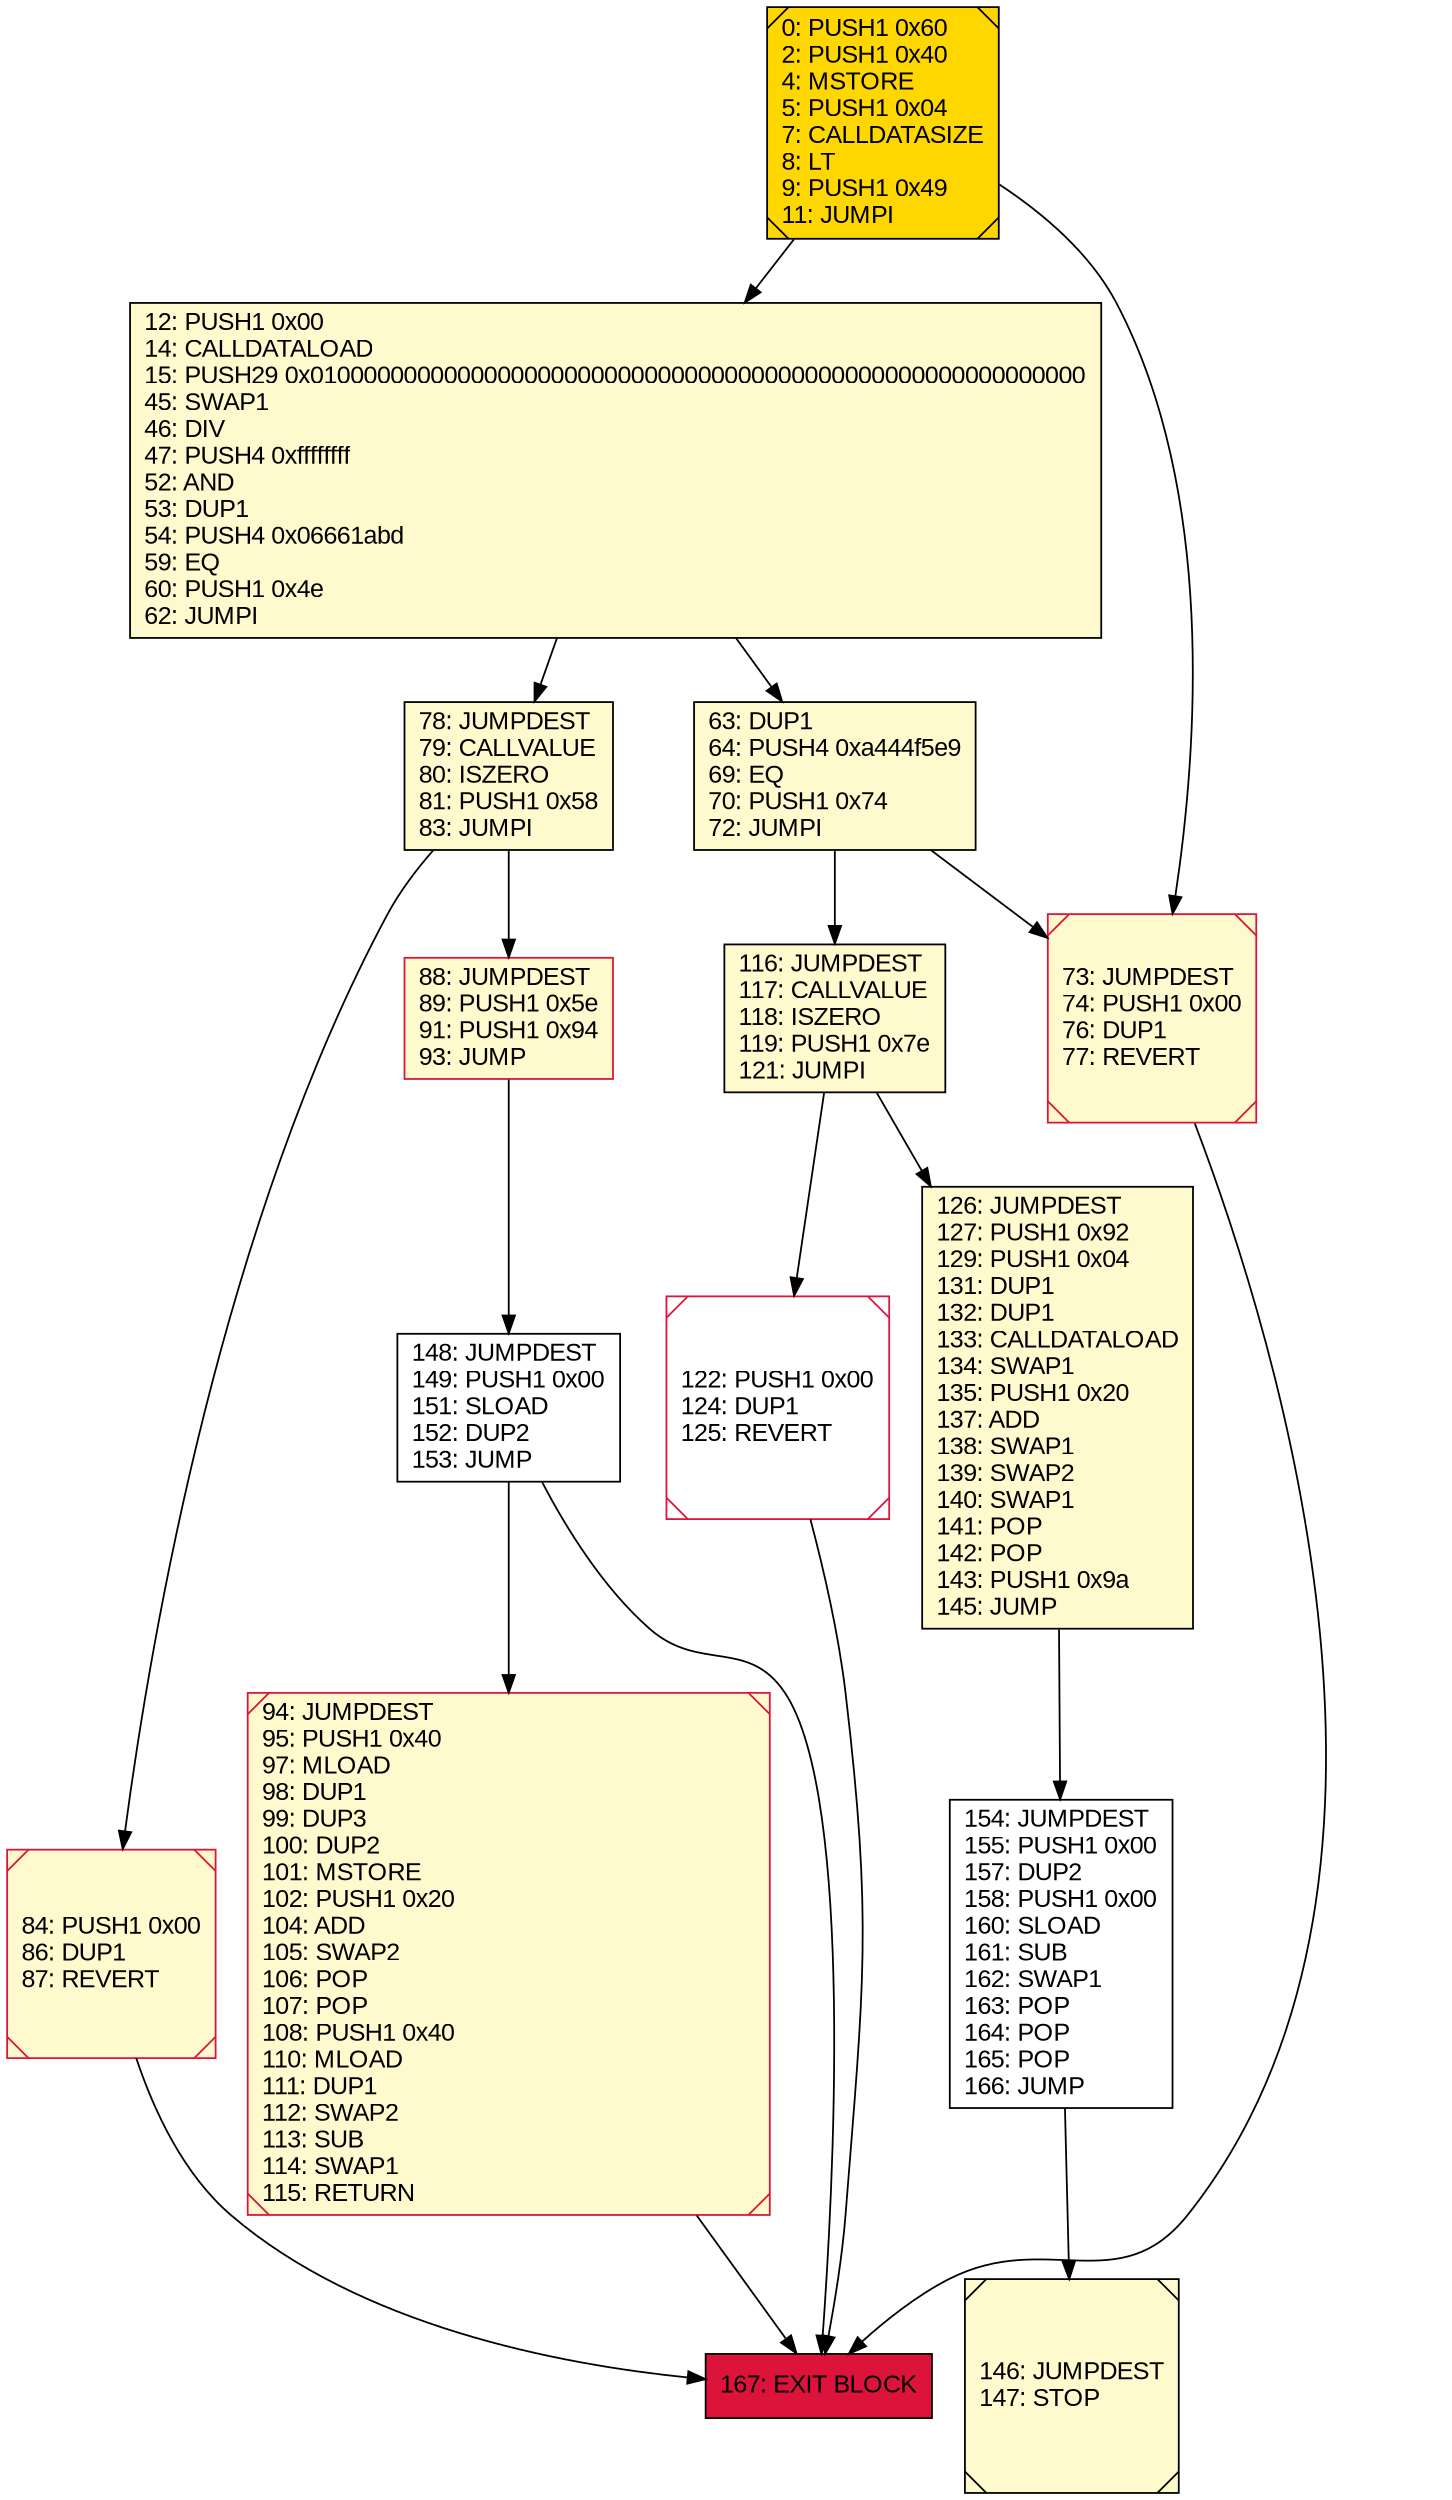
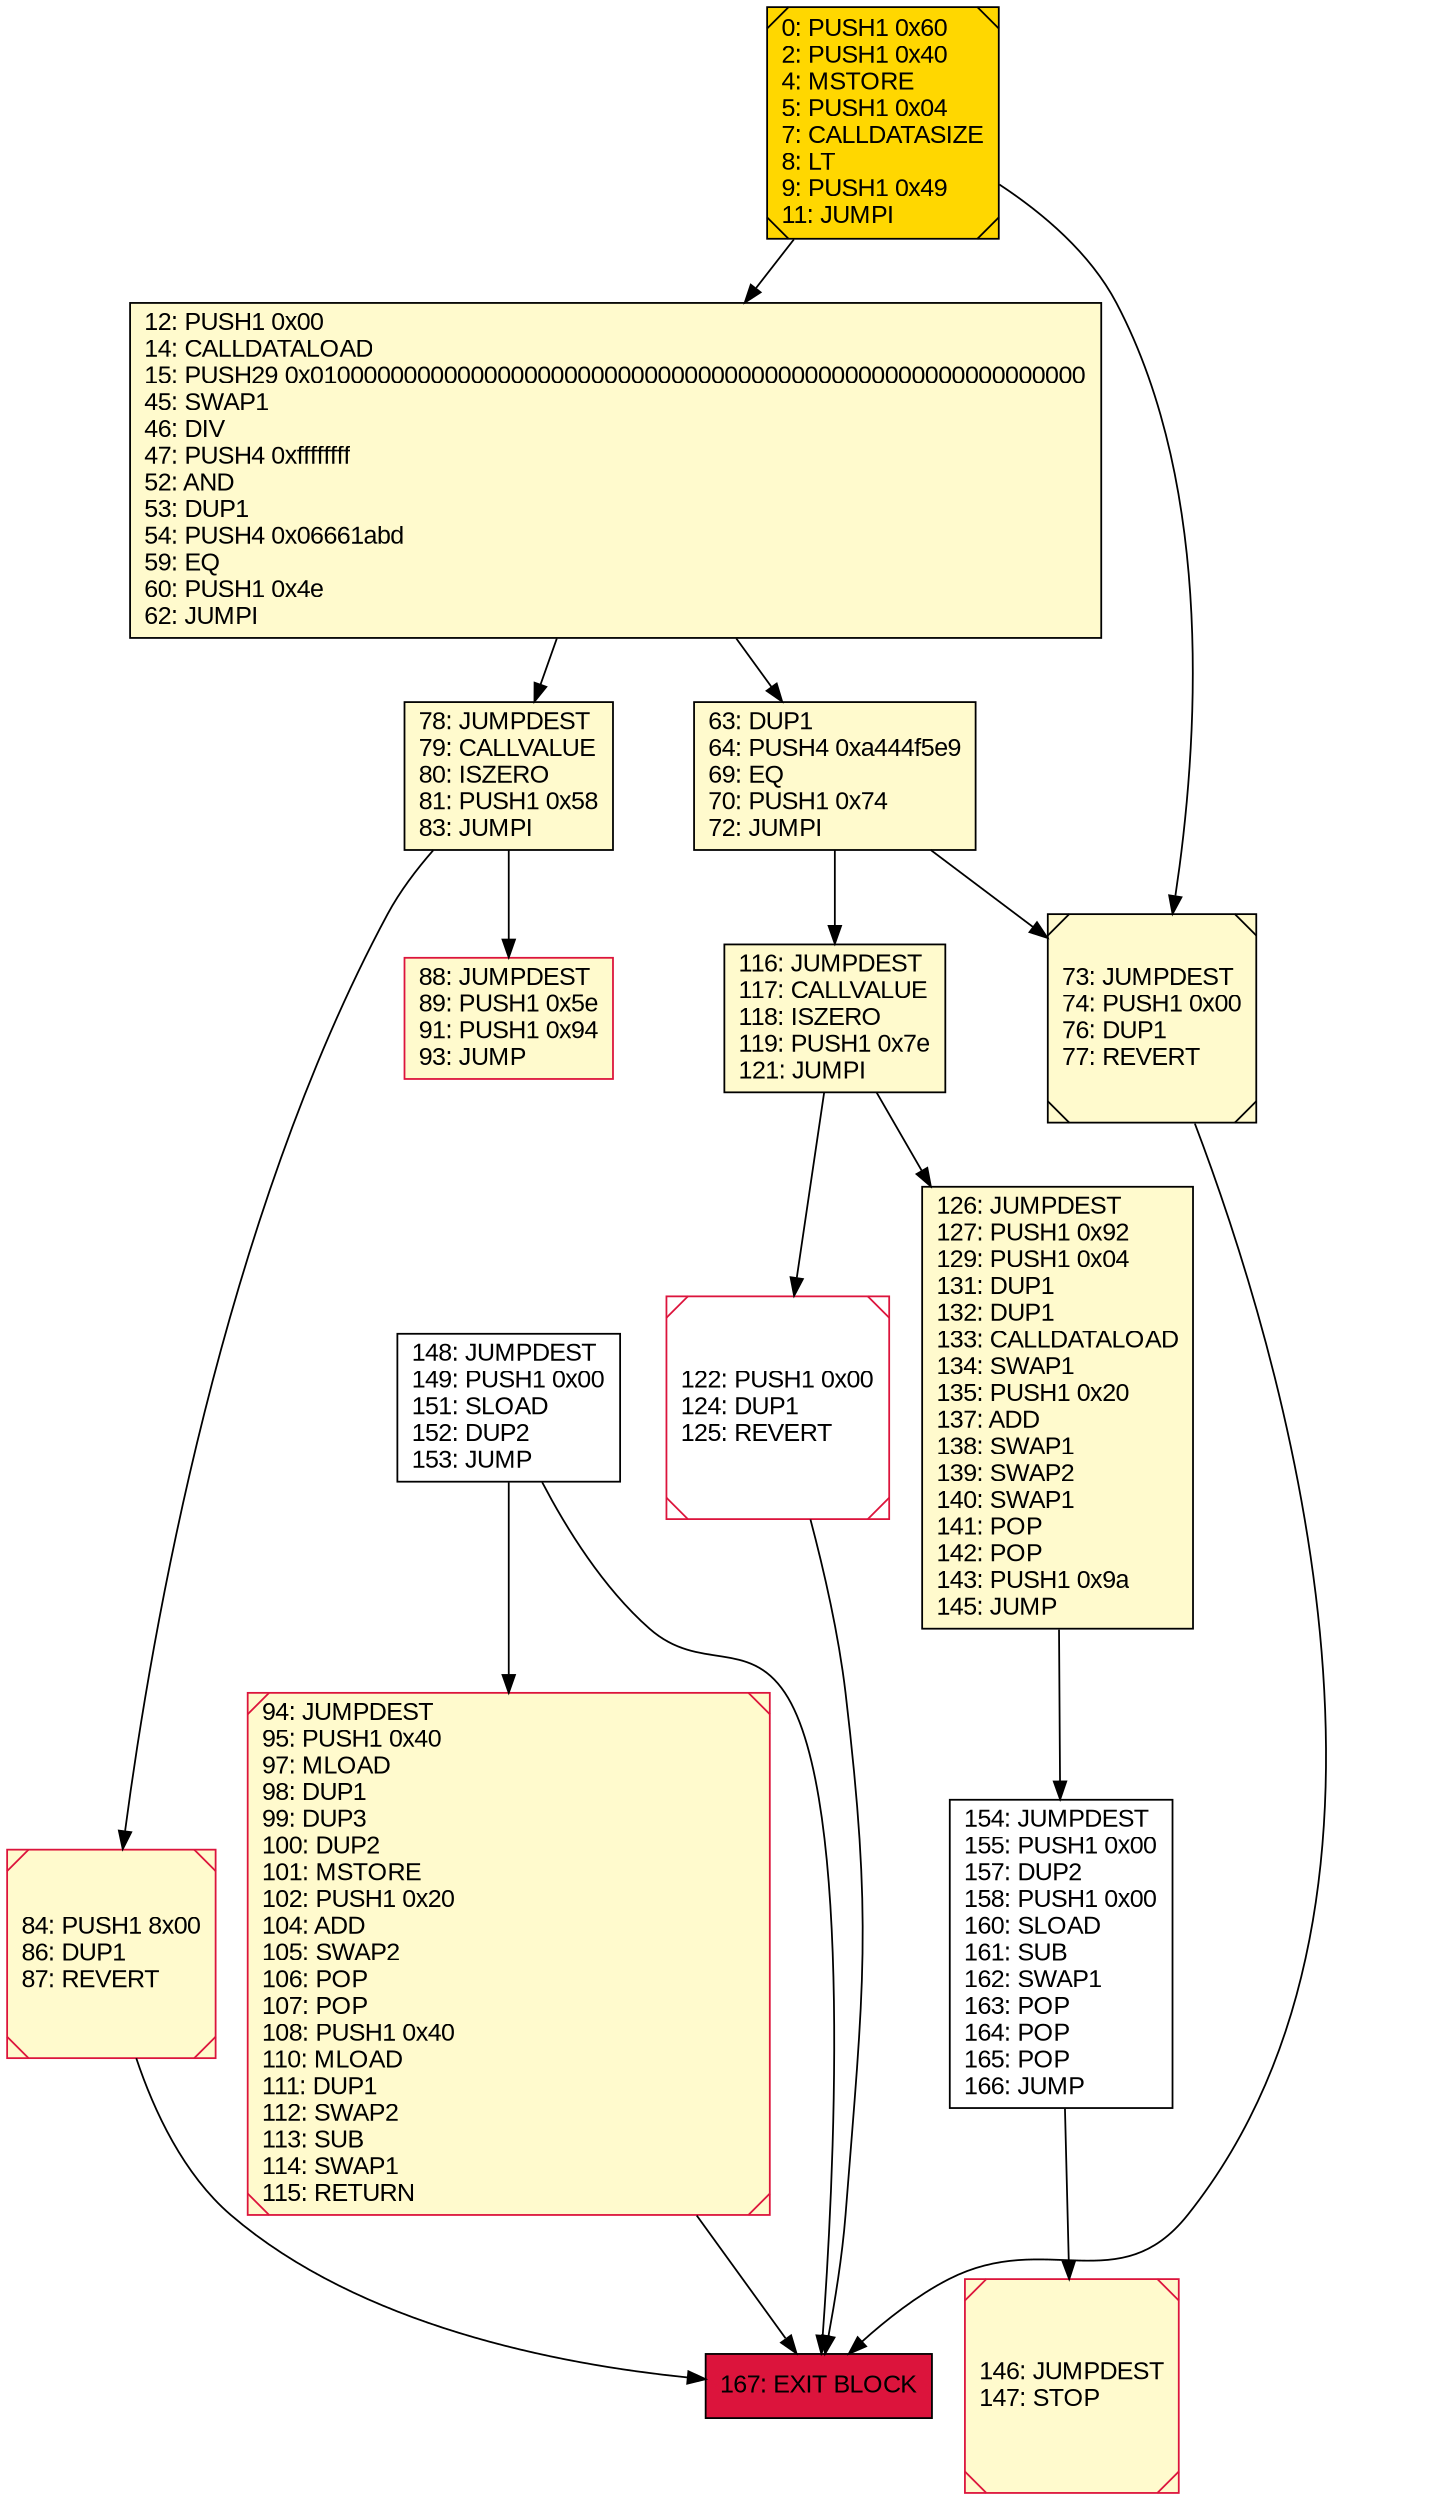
node "73: JUMPDEST 74: PUSH1 0x00 76: DUP1 77: REVERT": color crimson -> black
edge "88: JUMPDEST 89: PUSH1 0x5e 91: PUSH1 0x94 93: JUMP" -> "148: JUMPDEST 149: PUSH1 0x00 151: SLOAD 152: DUP2 153: JUMP": removed
node "84: PUSH1 0x00 86: DUP1 87: REVERT": label "84: PUSH1 0x00 86: DUP1 87: REVERT" -> "84: PUSH1 8x00 86: DUP1 87: REVERT"
node "146: JUMPDEST 147: STOP": color black -> crimson
